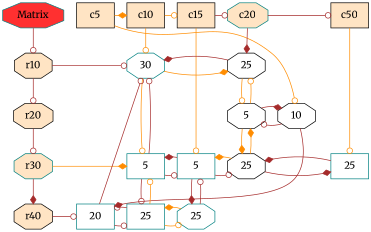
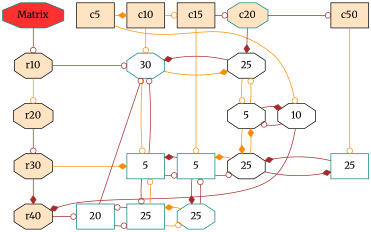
edge "r10" -> "r20": color brown -> darkorange
node "r30": color teal -> black
edge "10" -> "20": now "10" -> "r40"
